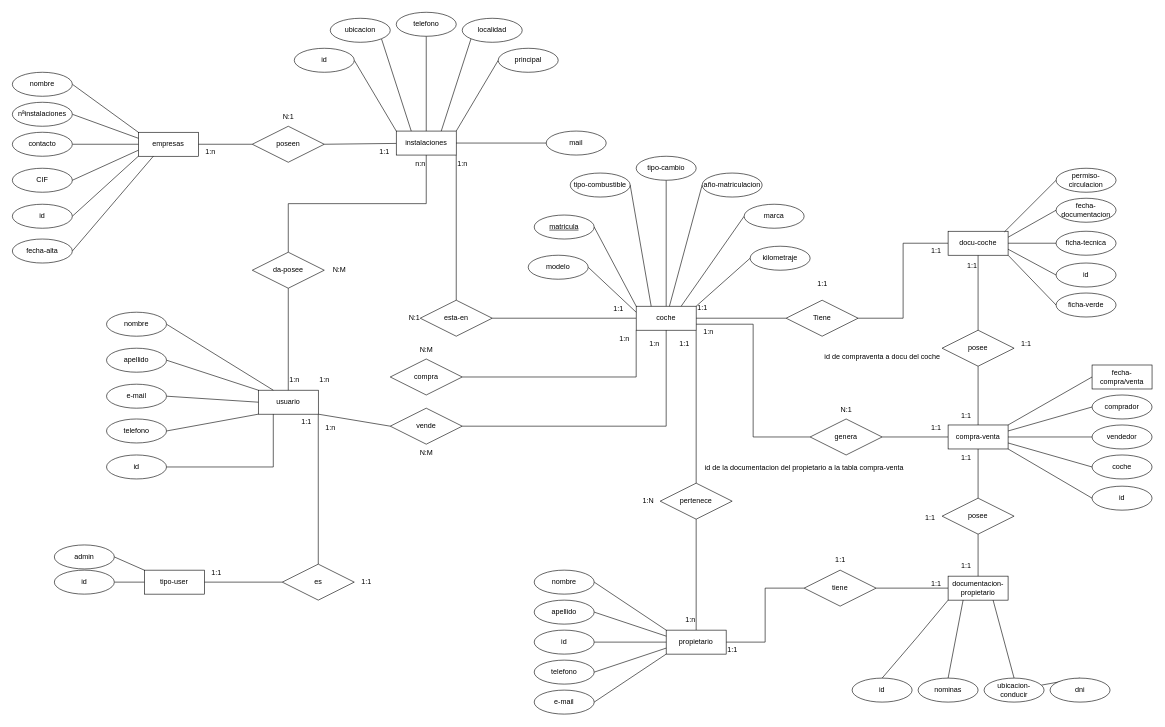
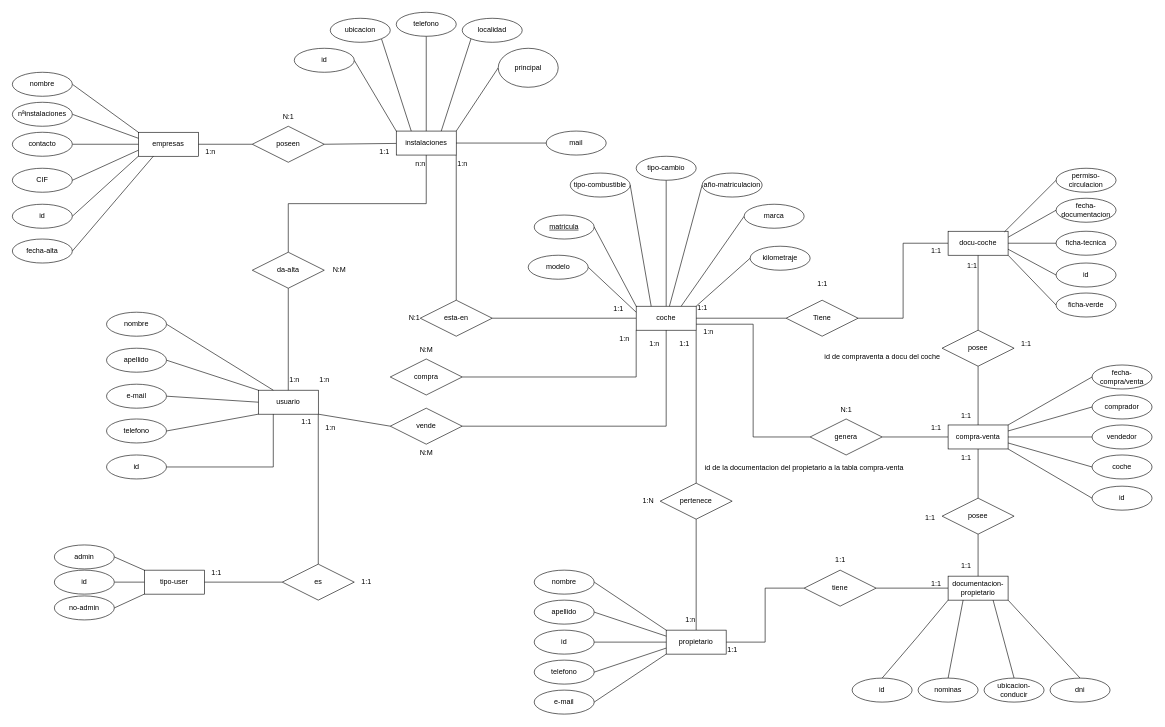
node "principal": size 60x24 -> 60x39
node "da-posee": label "da-posee" -> "da-alta"
node "fecha-compra/venta": shape rectangle -> ellipse
edge "tipo-user" -- "no-admin": added
node "no-admin": added
edge "ubicacion-conducir" -- "dni": now "documentacion-propietario" -- "dni"
